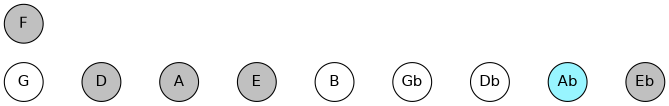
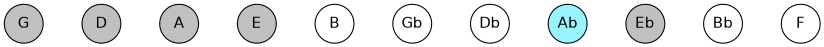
node "F": fillcolor gray -> white
node "Bb": added
node "G": fillcolor white -> gray
